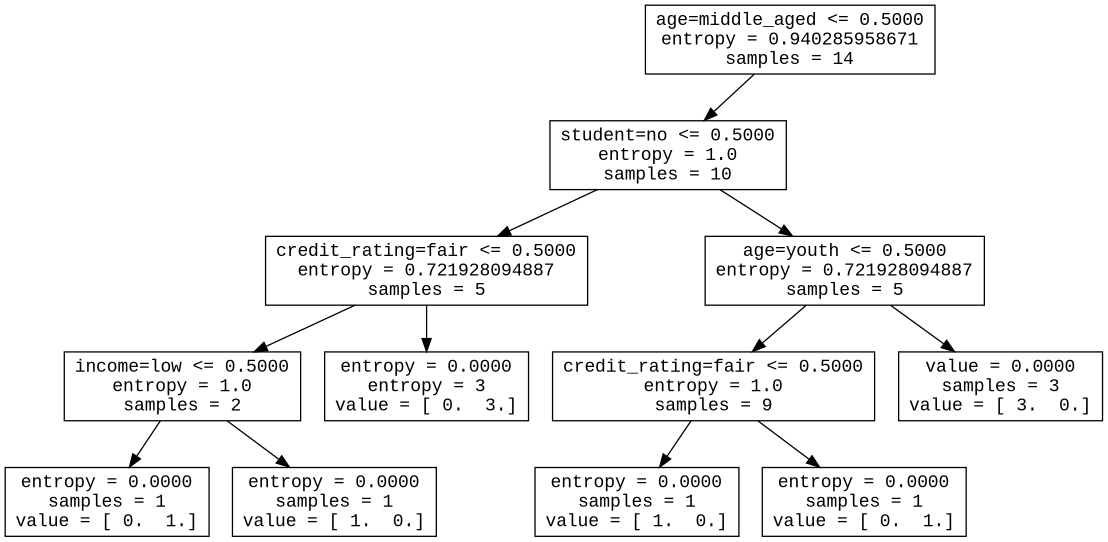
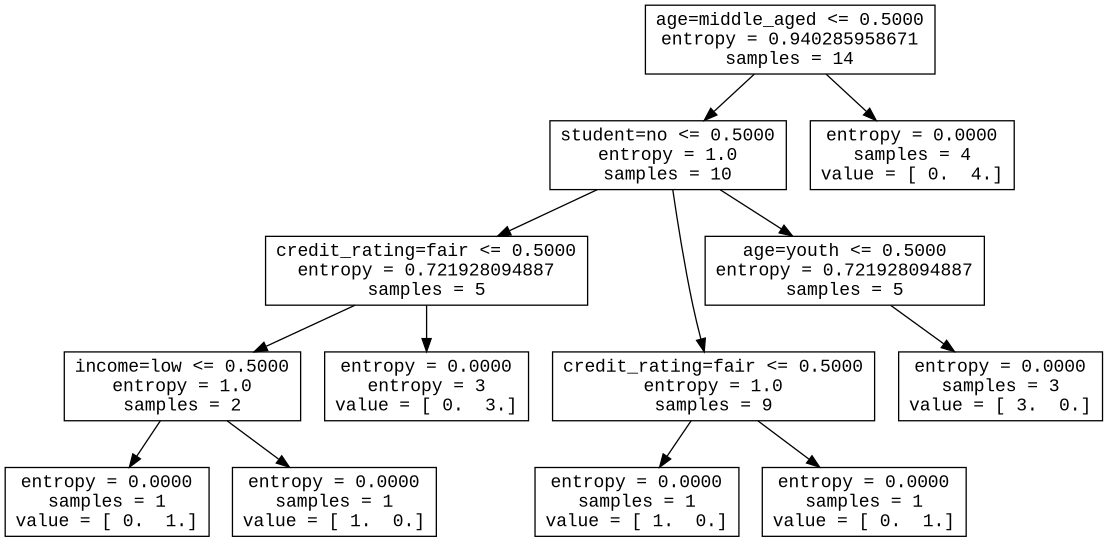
node "entropy = 0.0000 samples = 4 value = [ 0.  4.]": added
edge "age=youth <= 0.5000 entropy = 0.721928094887 samples = 5" -> "credit_rating=fair <= 0.5000 entropy = 1.0 samples = 9": now "student=no <= 0.5000 entropy = 1.0 samples = 10" -> "credit_rating=fair <= 0.5000 entropy = 1.0 samples = 9"
node "value = 0.0000 samples = 3 value = [ 3.  0.]": label "value = 0.0000 samples = 3 value = [ 3.  0.]" -> "entropy = 0.0000 samples = 3 value = [ 3.  0.]"
